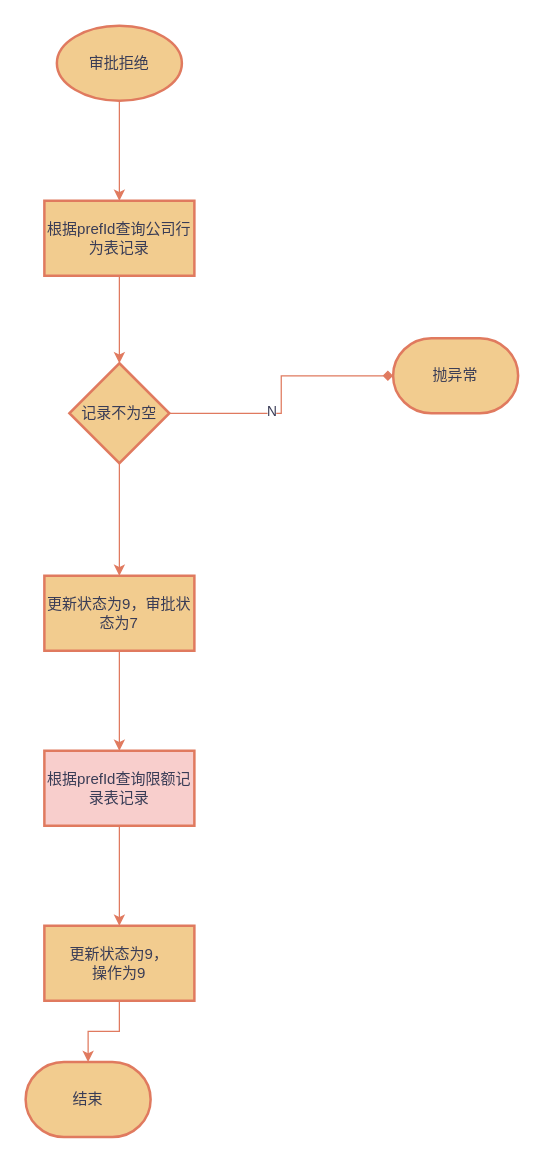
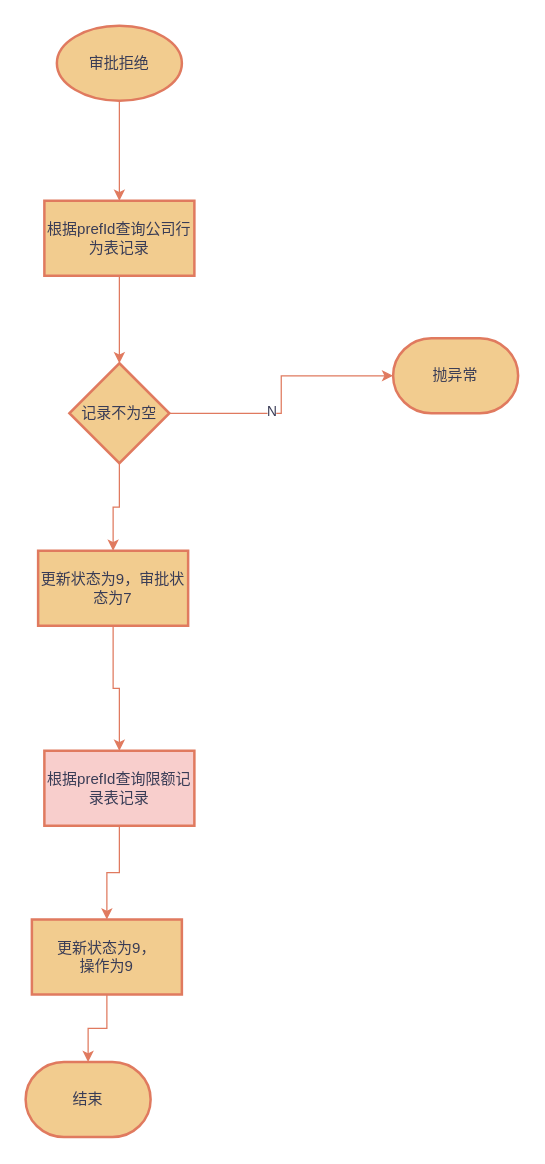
edge "记录不为空" -> "抛异常": arrowhead diamond -> classic
node "更新状态为9，审批状态为7": moved (119, 613) -> (113, 588)
node "更新状态为9， 操作为9": moved (119, 963) -> (107, 957)
